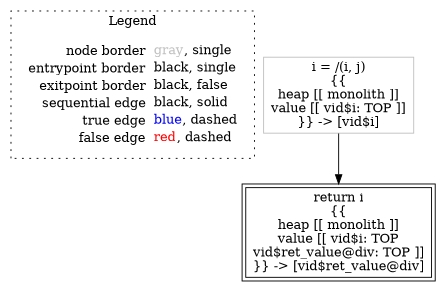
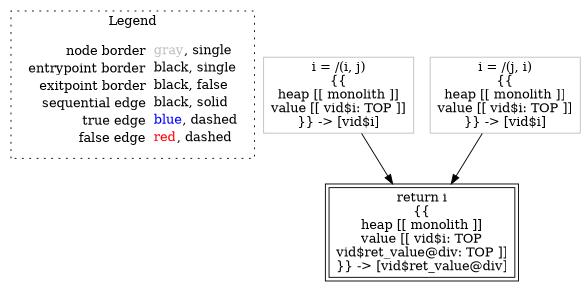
node "i = /(j, i)": added
